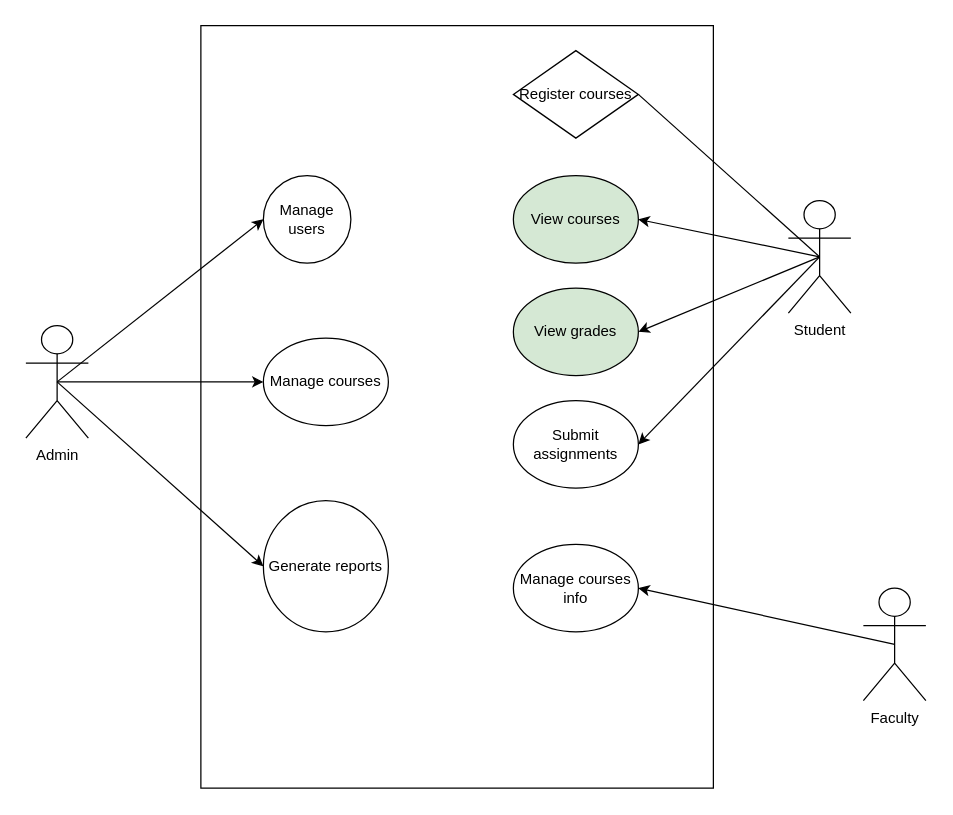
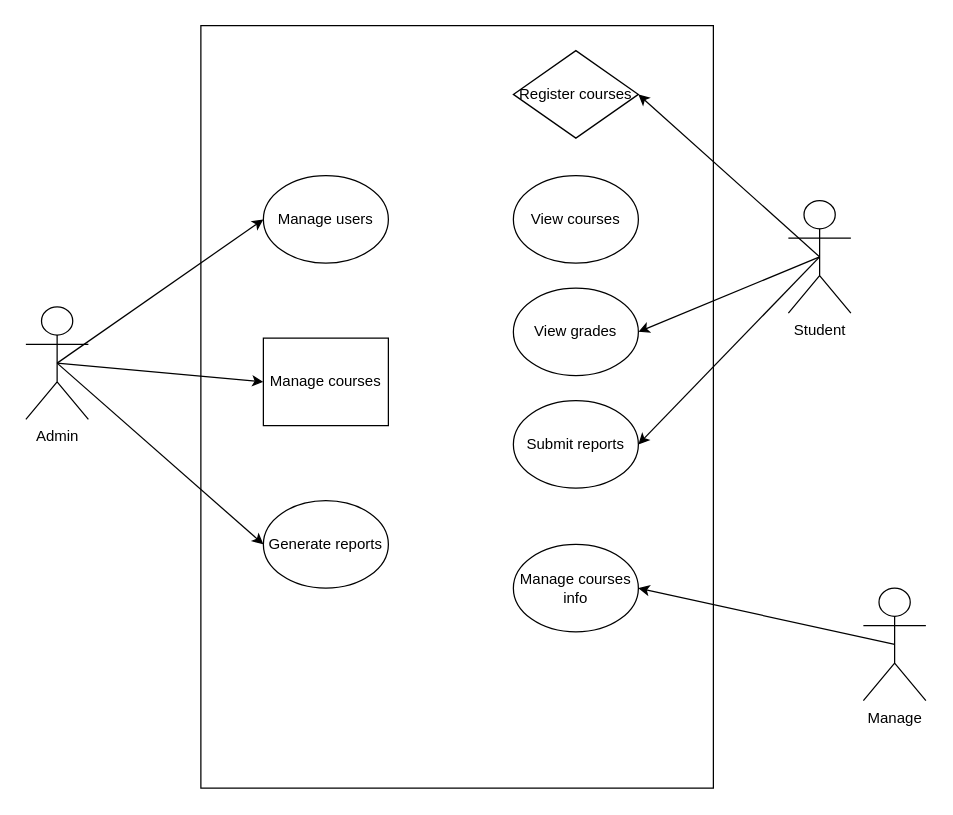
edge "Register courses" -- "Student": arrowhead none -> classic
node "Manage users": size 88x88 -> 125x88
node "View courses": fillcolor #d5e8d4 -> #ffffff
edge "Student" -> "View courses": removed
node "View grades": fillcolor #d5e8d4 -> #ffffff
node "Admin": moved (57, 382) -> (57, 363)
node "Manage courses": shape ellipse -> rectangle
node "Submit assignments": label "Submit assignments" -> "Submit reports"
node "Generate reports": size 125x131 -> 125x88
node "Faculty": label "Faculty" -> "Manage"
